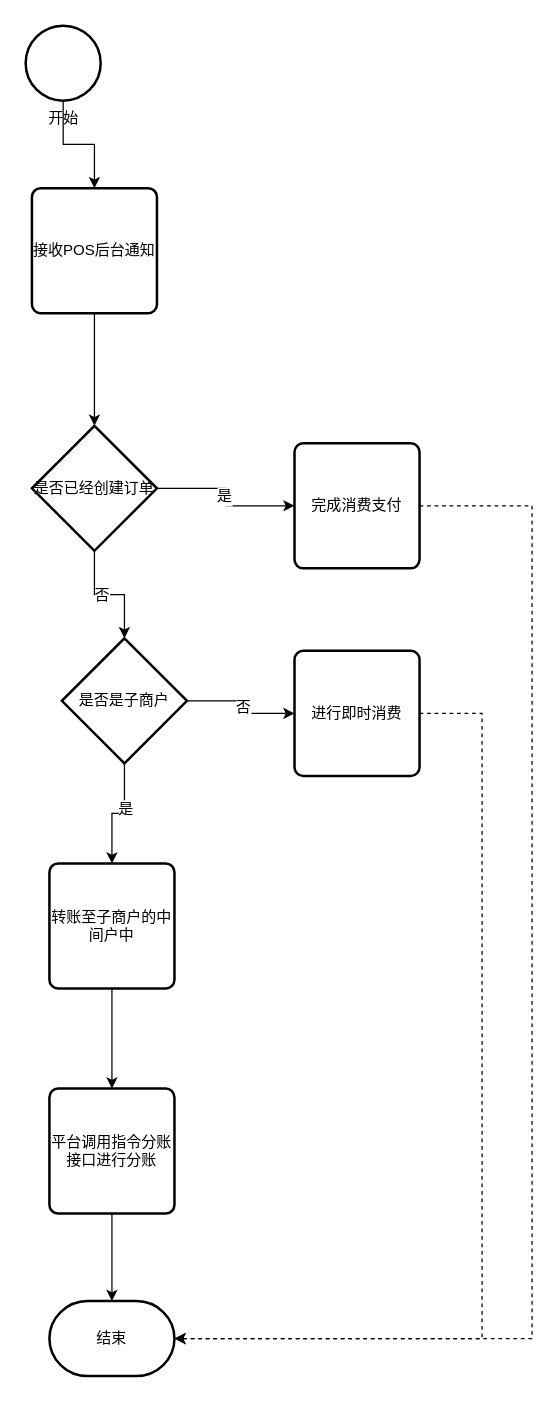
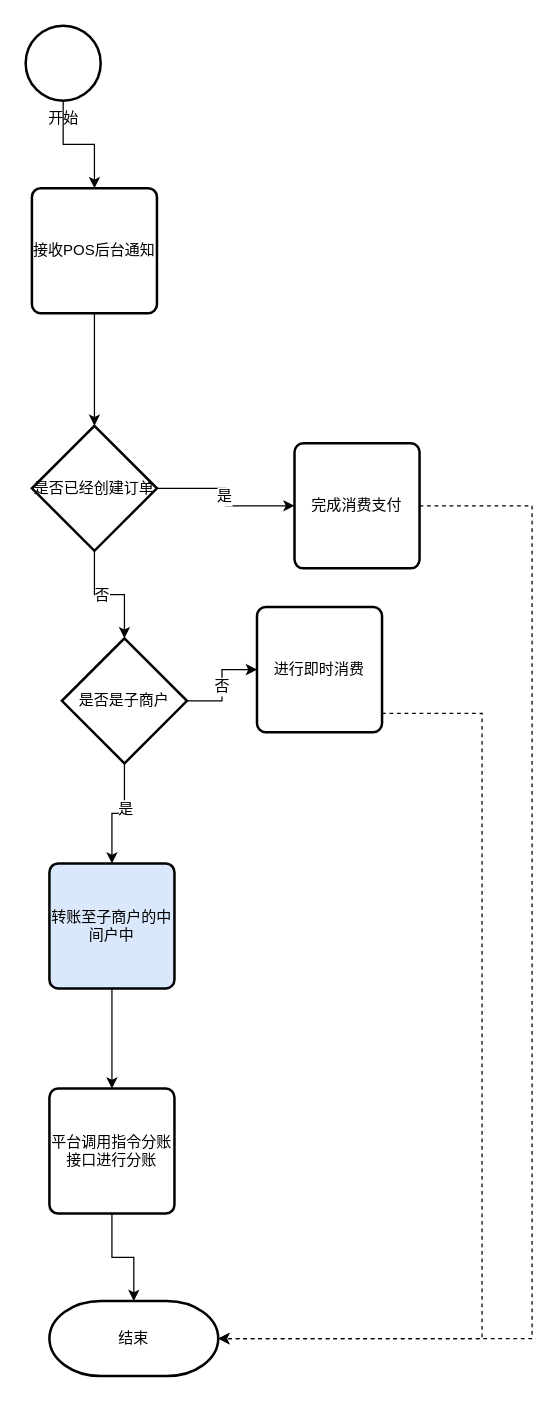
node "进行即时消费": moved (357, 713) -> (319, 669)
node "转账至子商户的中间户中": fillcolor #ffffff -> #dae8fc
node "结束": size 125x75 -> 169x75
